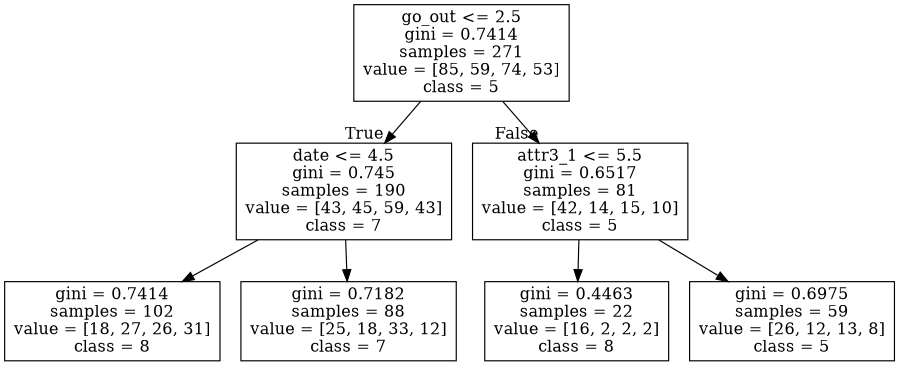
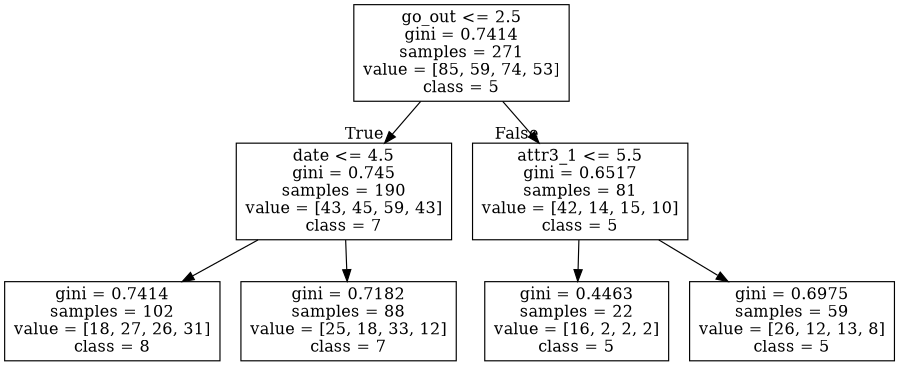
node "gini = 0.4463 samples = 22 value = [16, 2, 2, 2] class = 8": label "gini = 0.4463 samples = 22 value = [16, 2, 2, 2] class = 8" -> "gini = 0.4463 samples = 22 value = [16, 2, 2, 2] class = 5"
